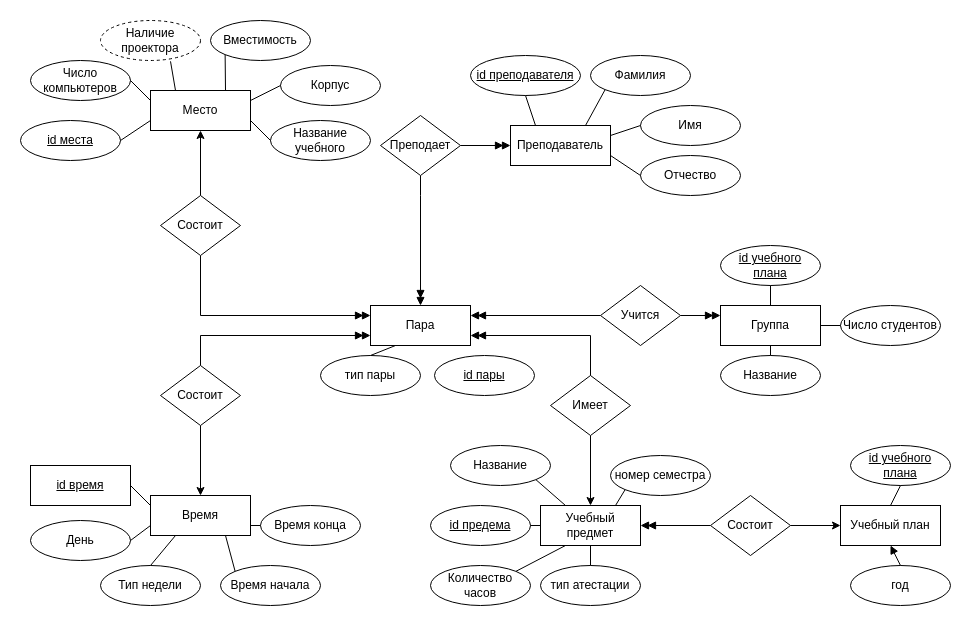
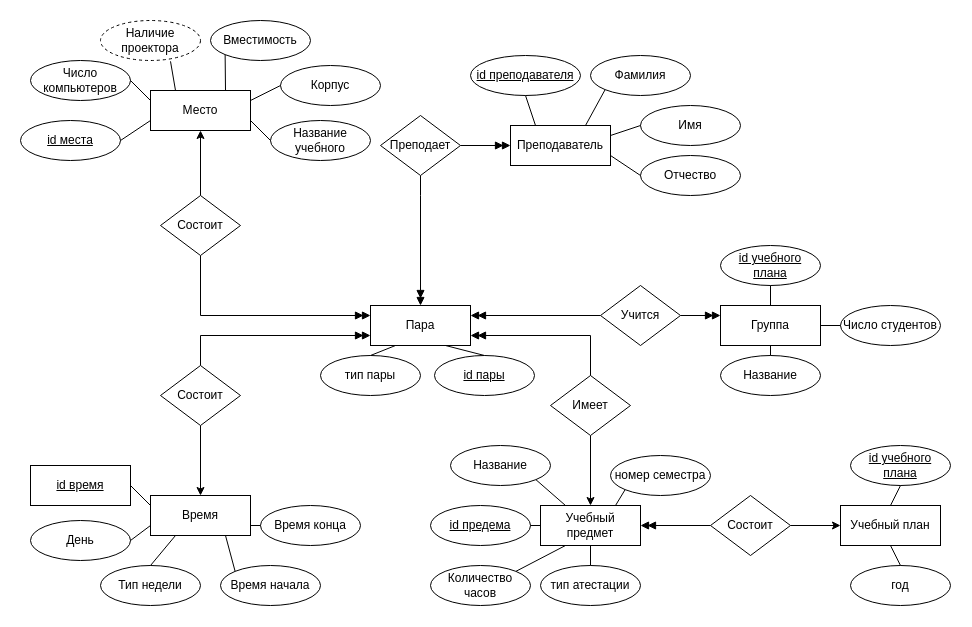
edge "Пара" -- "id пары": added
edge "год" -> "Учебный план": arrowhead block -> none
